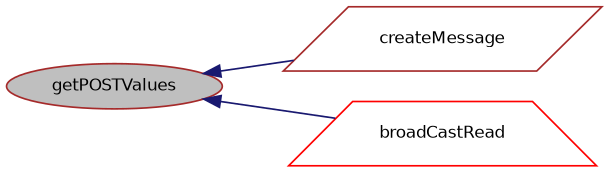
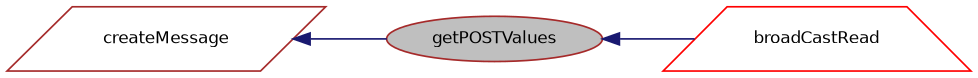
edge "createMessage" -> "getPOSTValues": reversed
